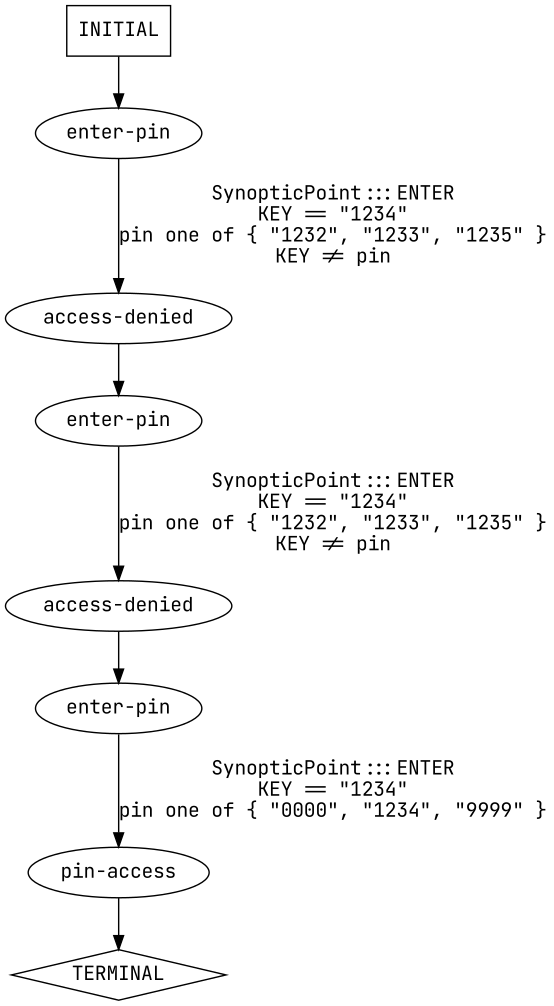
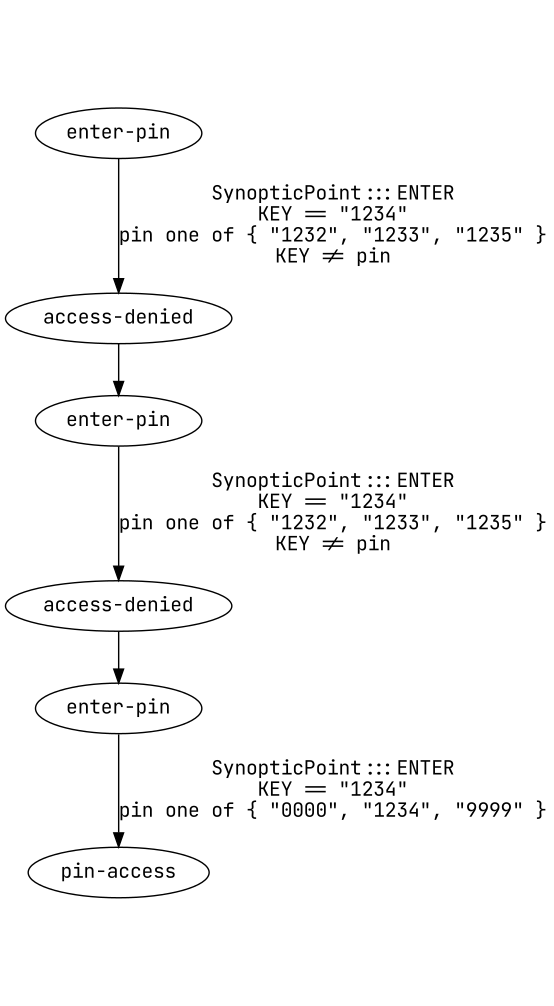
node "INITIAL": removed
node "TERMINAL": removed
